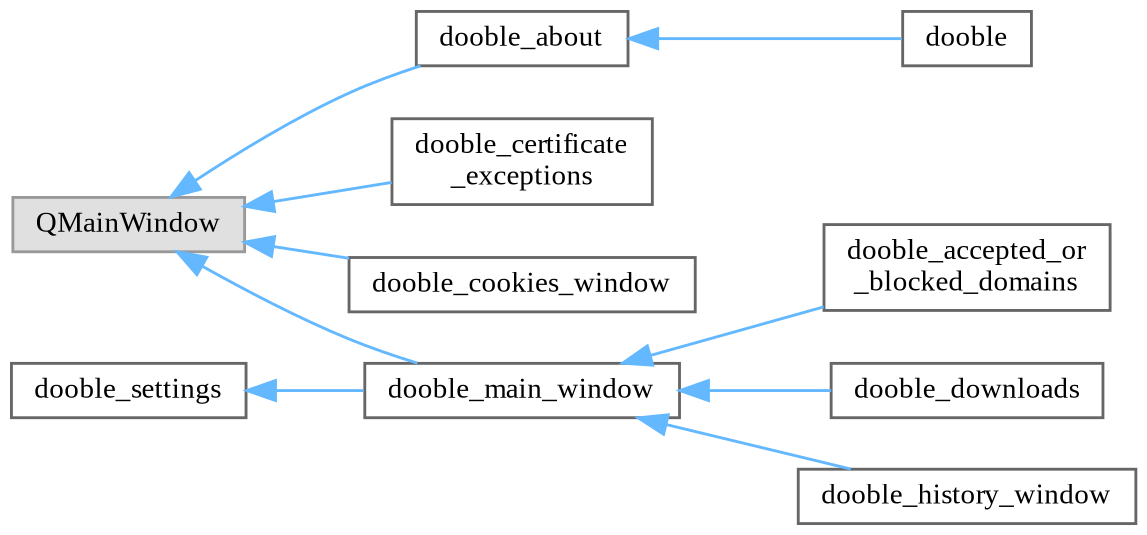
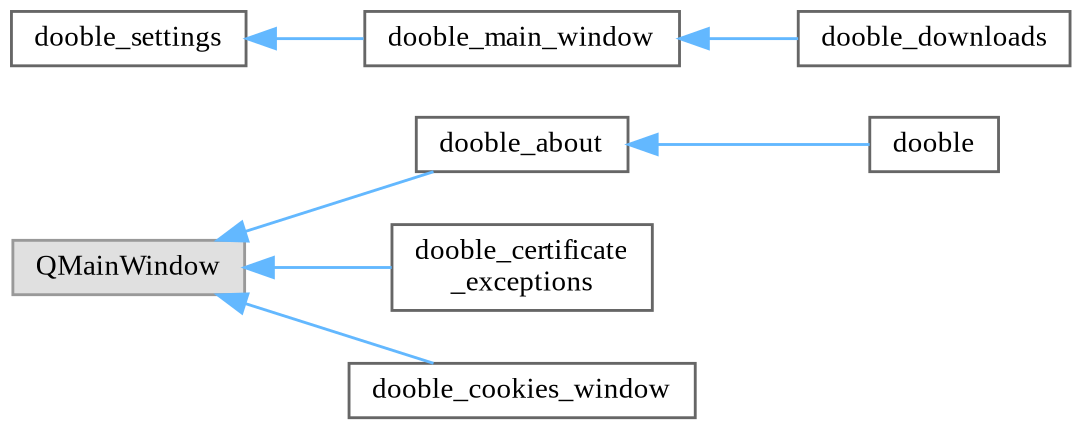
node "dooble_accepted_or _blocked_domains": removed
edge "dooble_main_window" -> "QMainWindow": removed
node "dooble_history_window": removed
